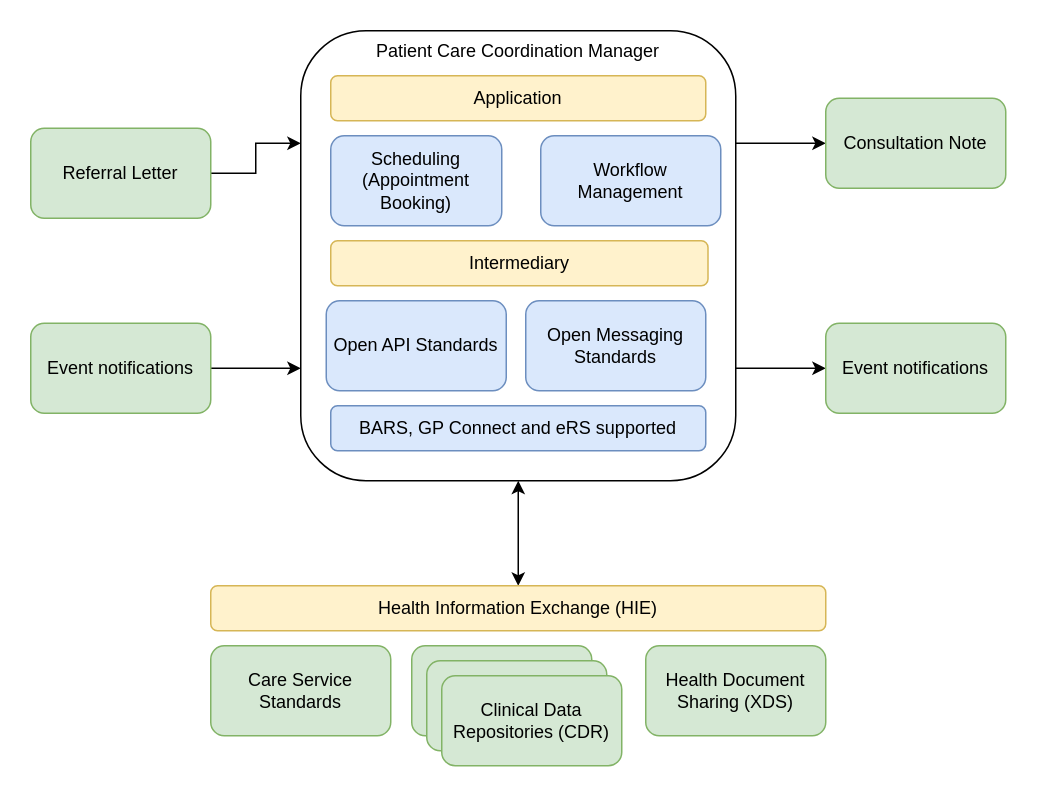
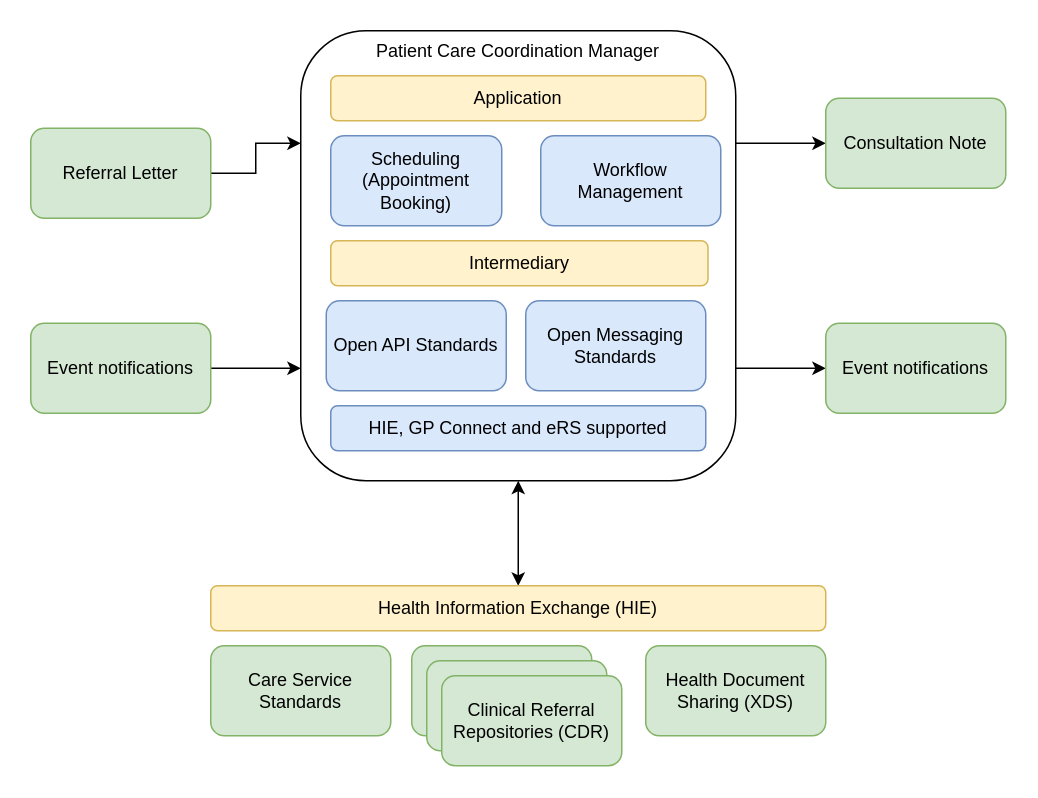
node "BARS, GP Connect and eRS supported": label "BARS, GP Connect and eRS supported" -> "HIE, GP Connect and eRS supported"
node "Clinical Data Repositories (CDR)": label "Clinical Data Repositories (CDR)" -> "Clinical Referral Repositories (CDR)"
